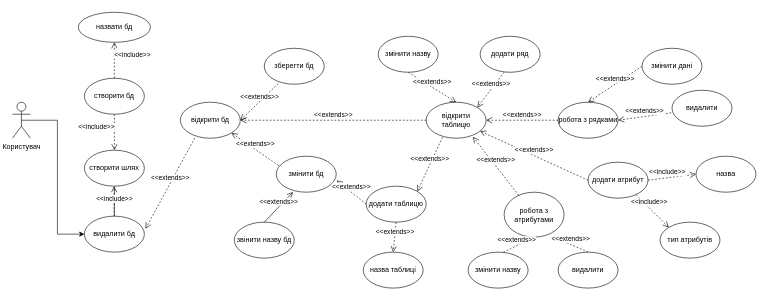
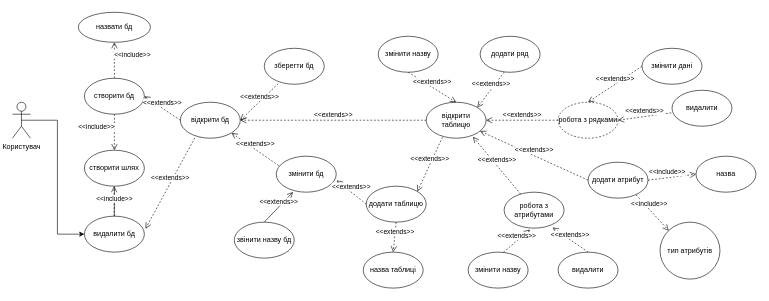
edge "відкрити бд" -> "створити бд": added, label "<<extends>>"
node "робота з рядками": style solid -> dashed
node "робота з атрибутами": size 60x45 -> 60x36
node "тип атрибутів": size 60x36 -> 60x57
